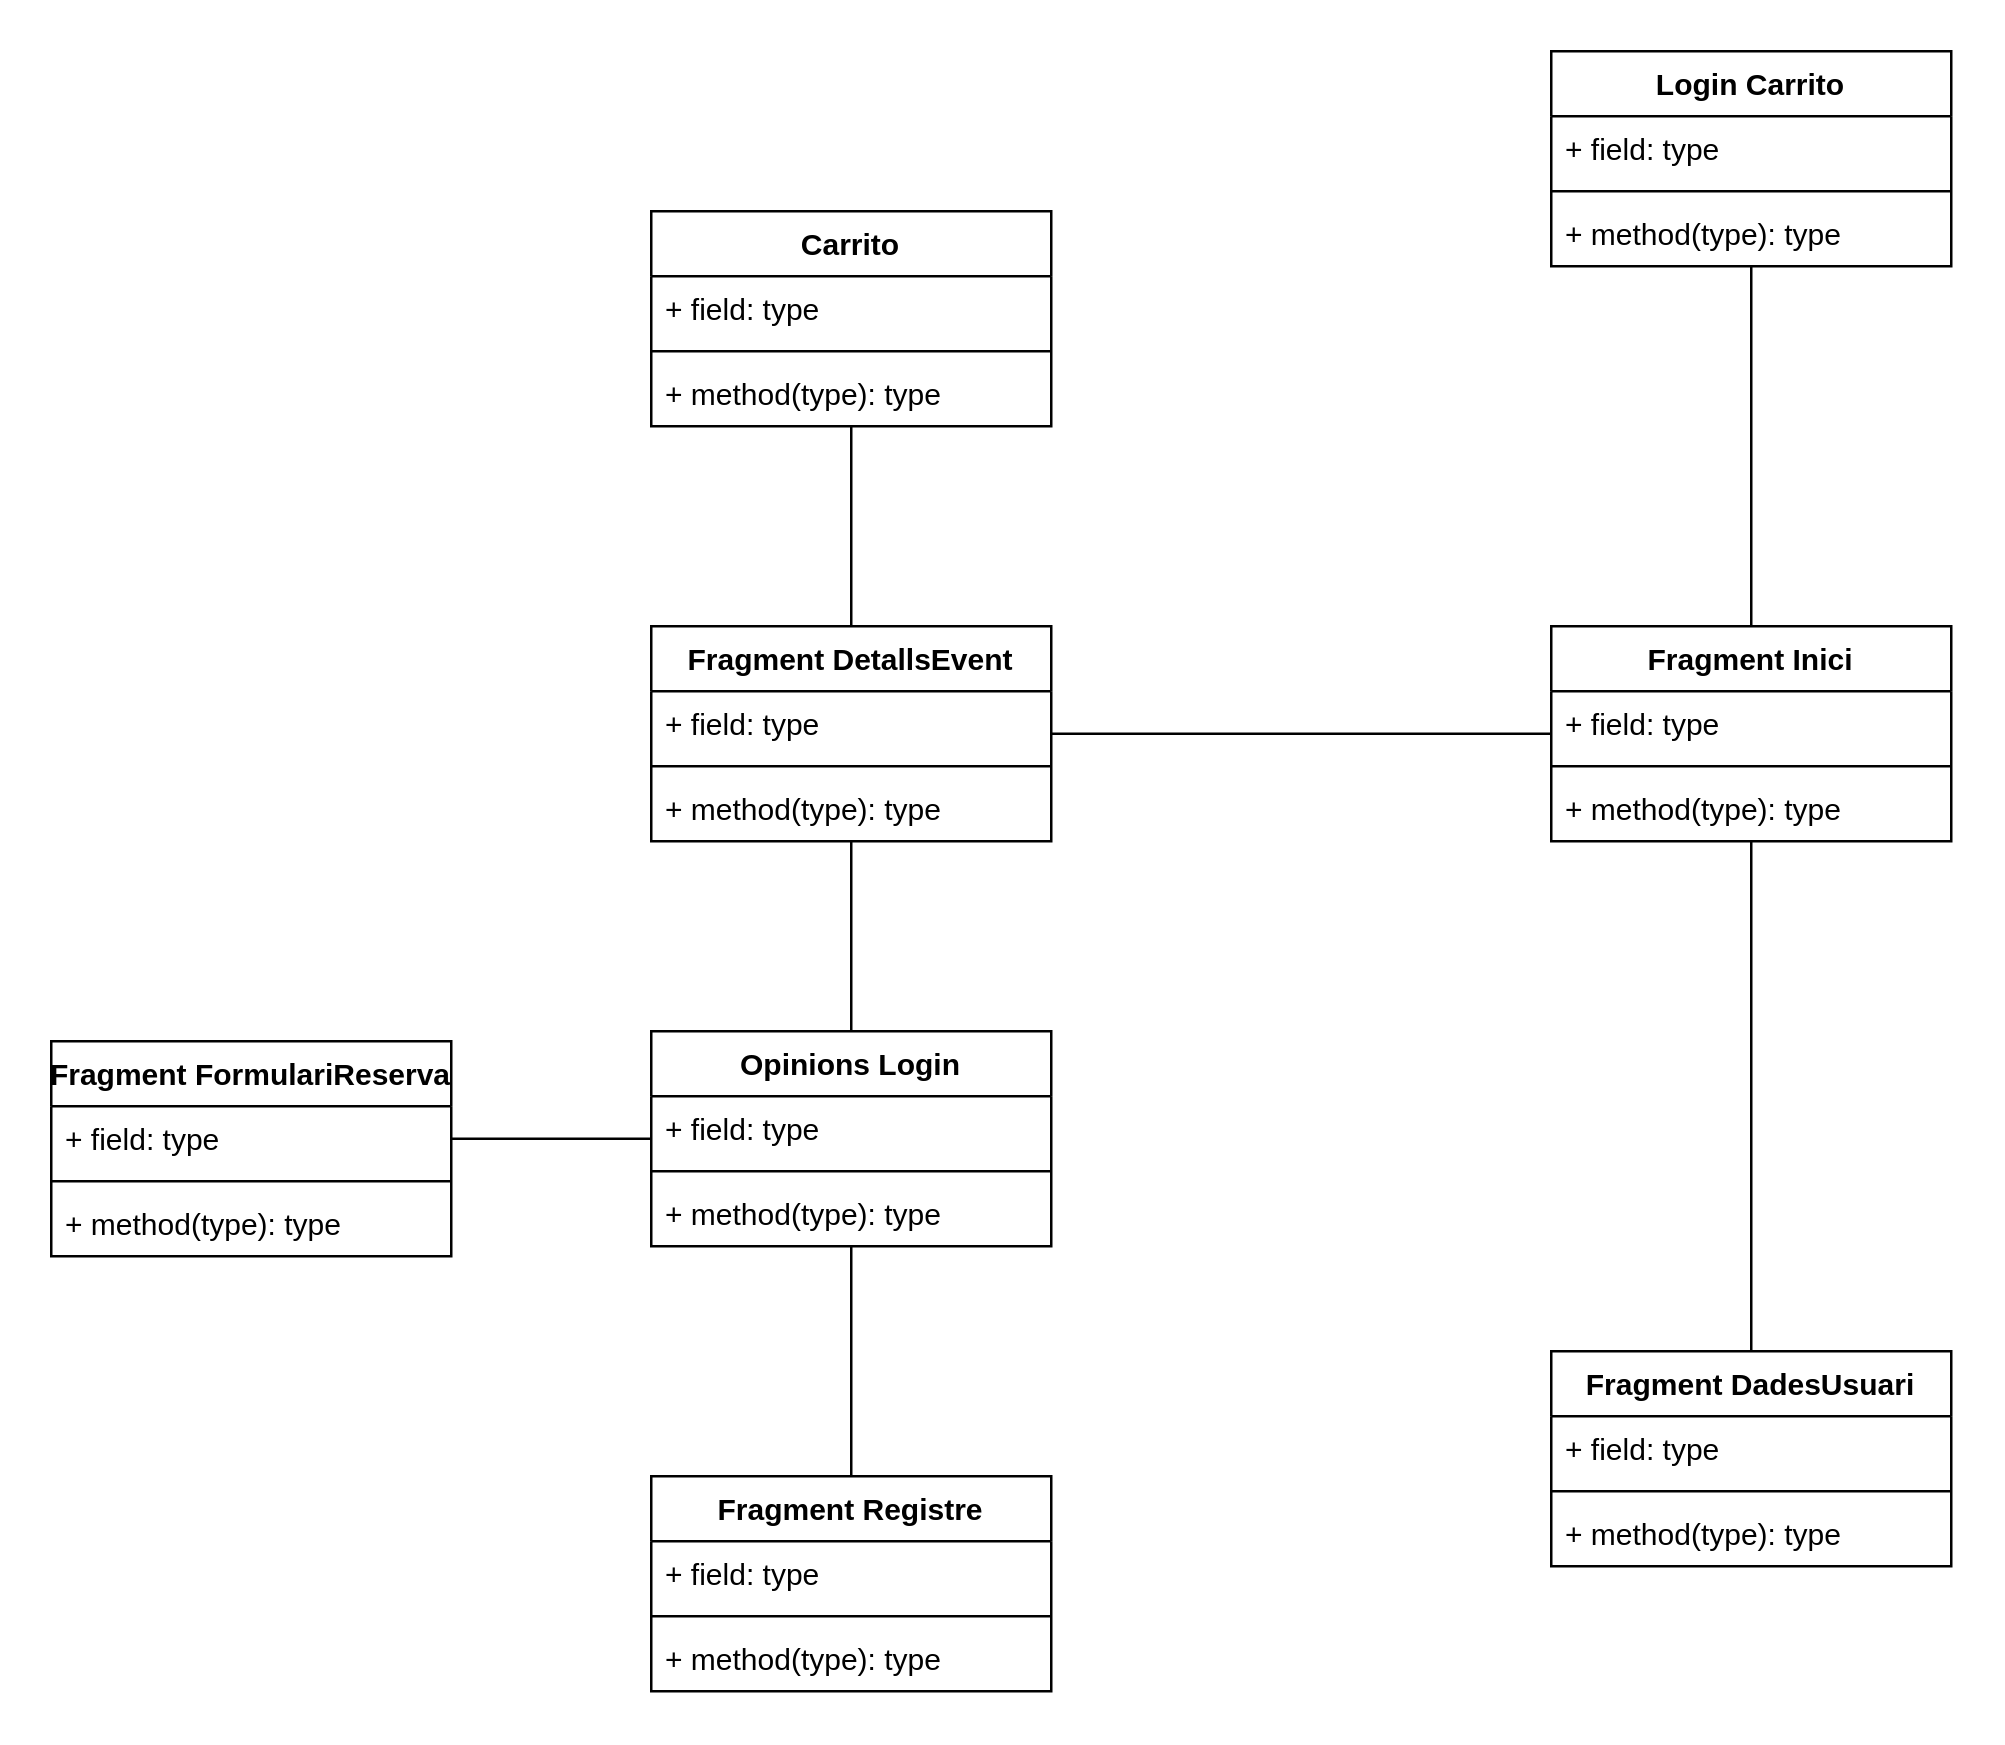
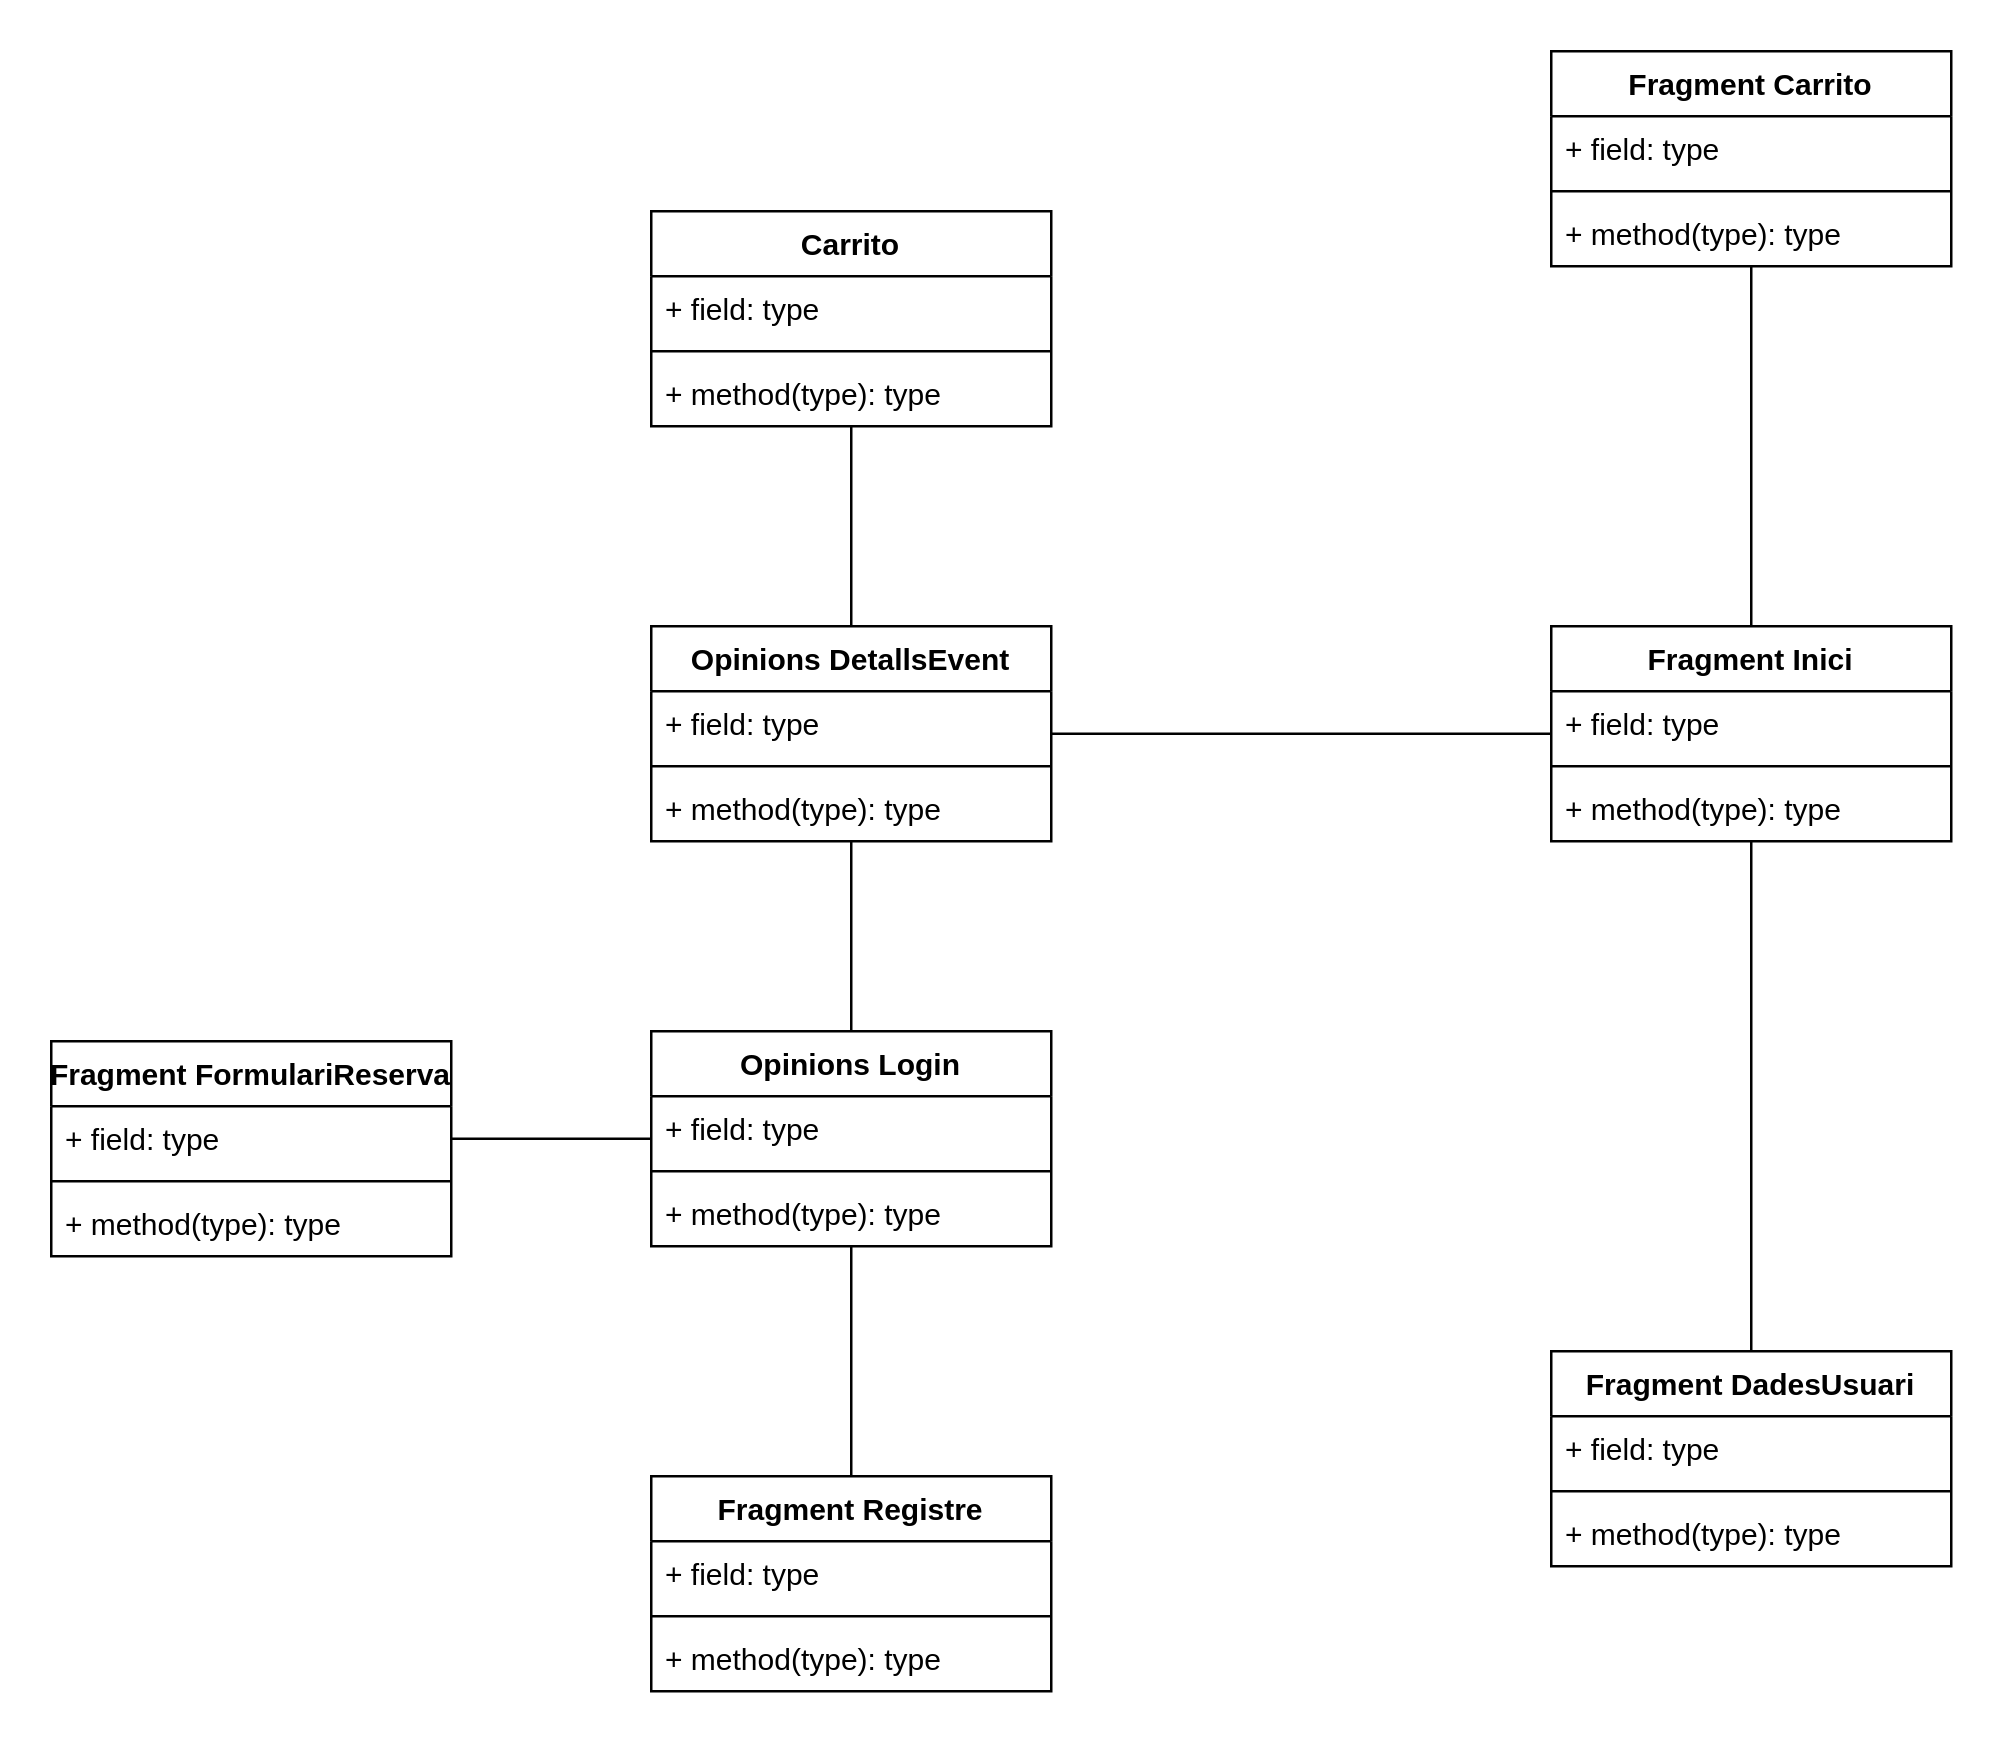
node "Login Carrito": label "Login Carrito" -> "Fragment Carrito"
node "Fragment DetallsEvent": label "Fragment DetallsEvent" -> "Opinions DetallsEvent"
